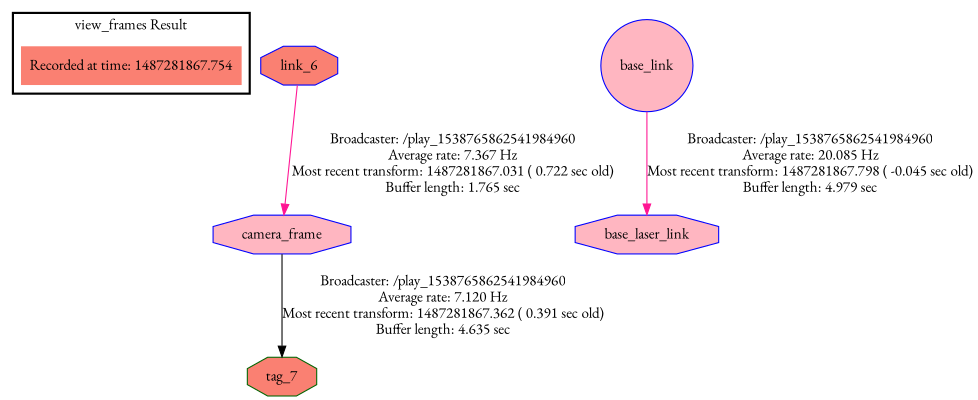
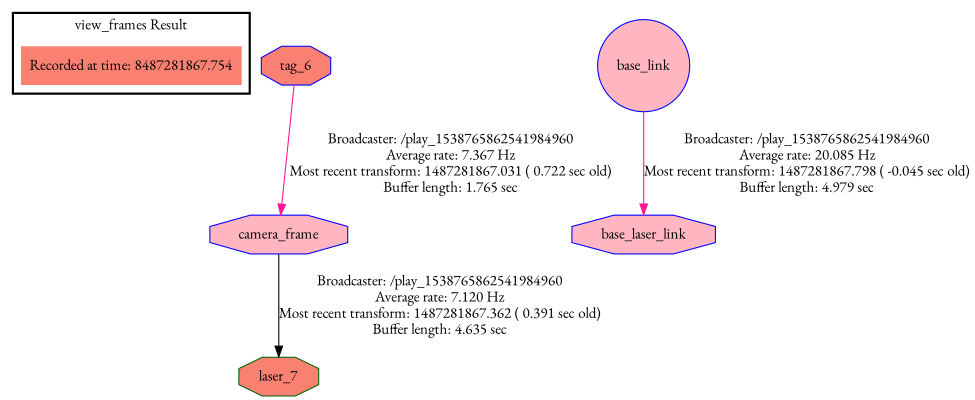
node "Recorded at time: 1487281867.754": label "Recorded at time: 1487281867.754" -> "Recorded at time: 8487281867.754"
node "link_6": label "link_6" -> "tag_6"
node "tag_7": label "tag_7" -> "laser_7"
